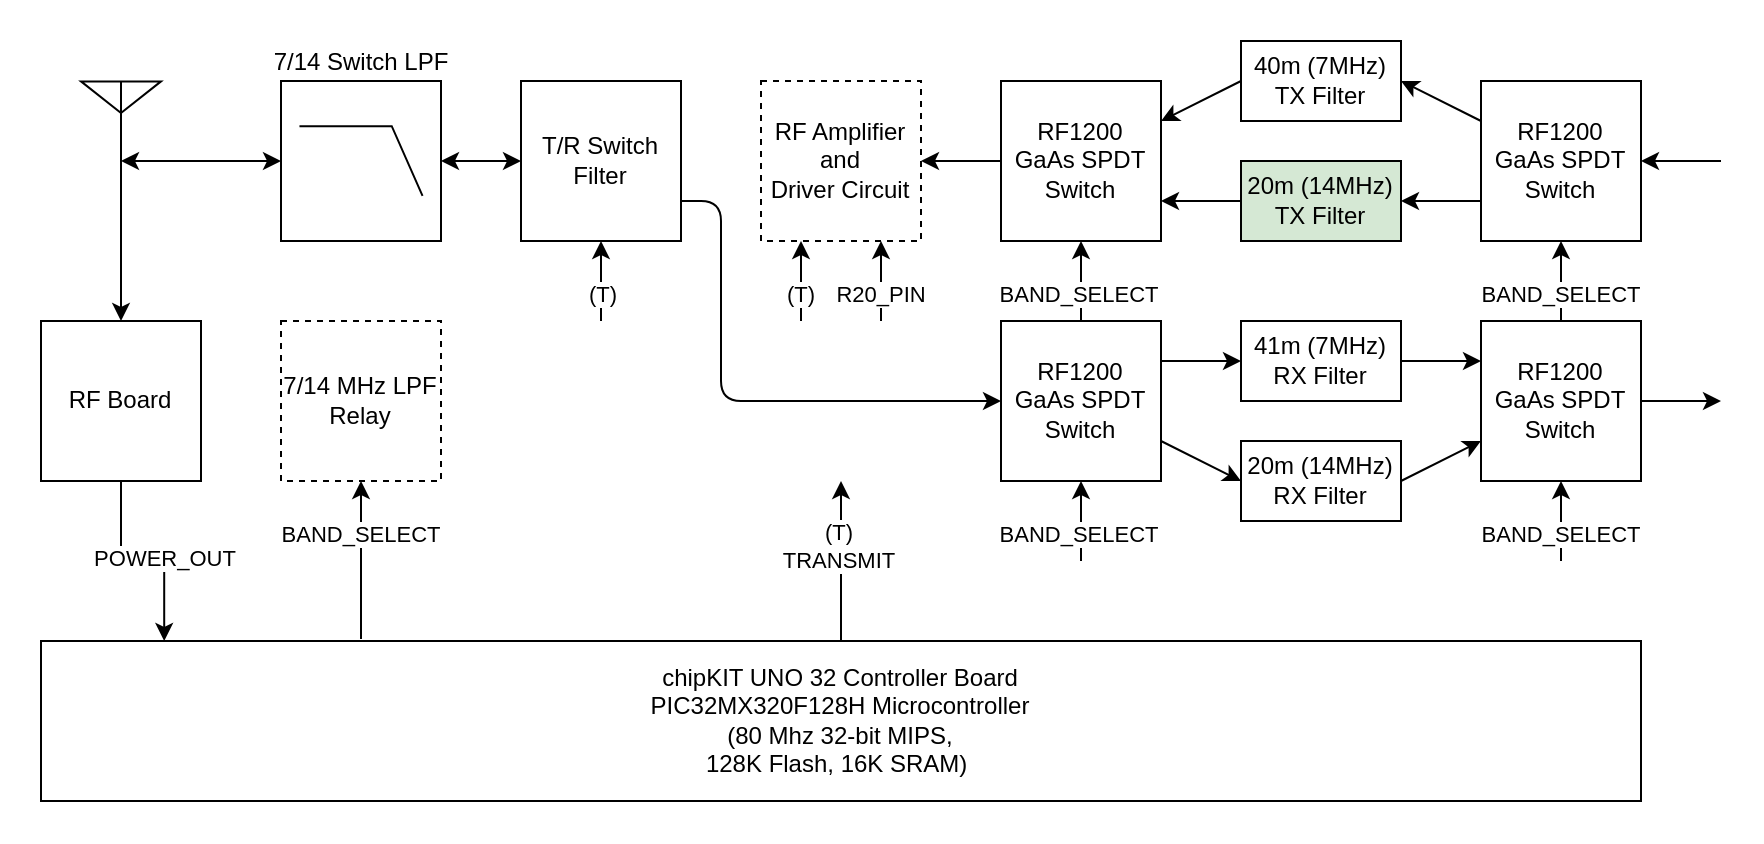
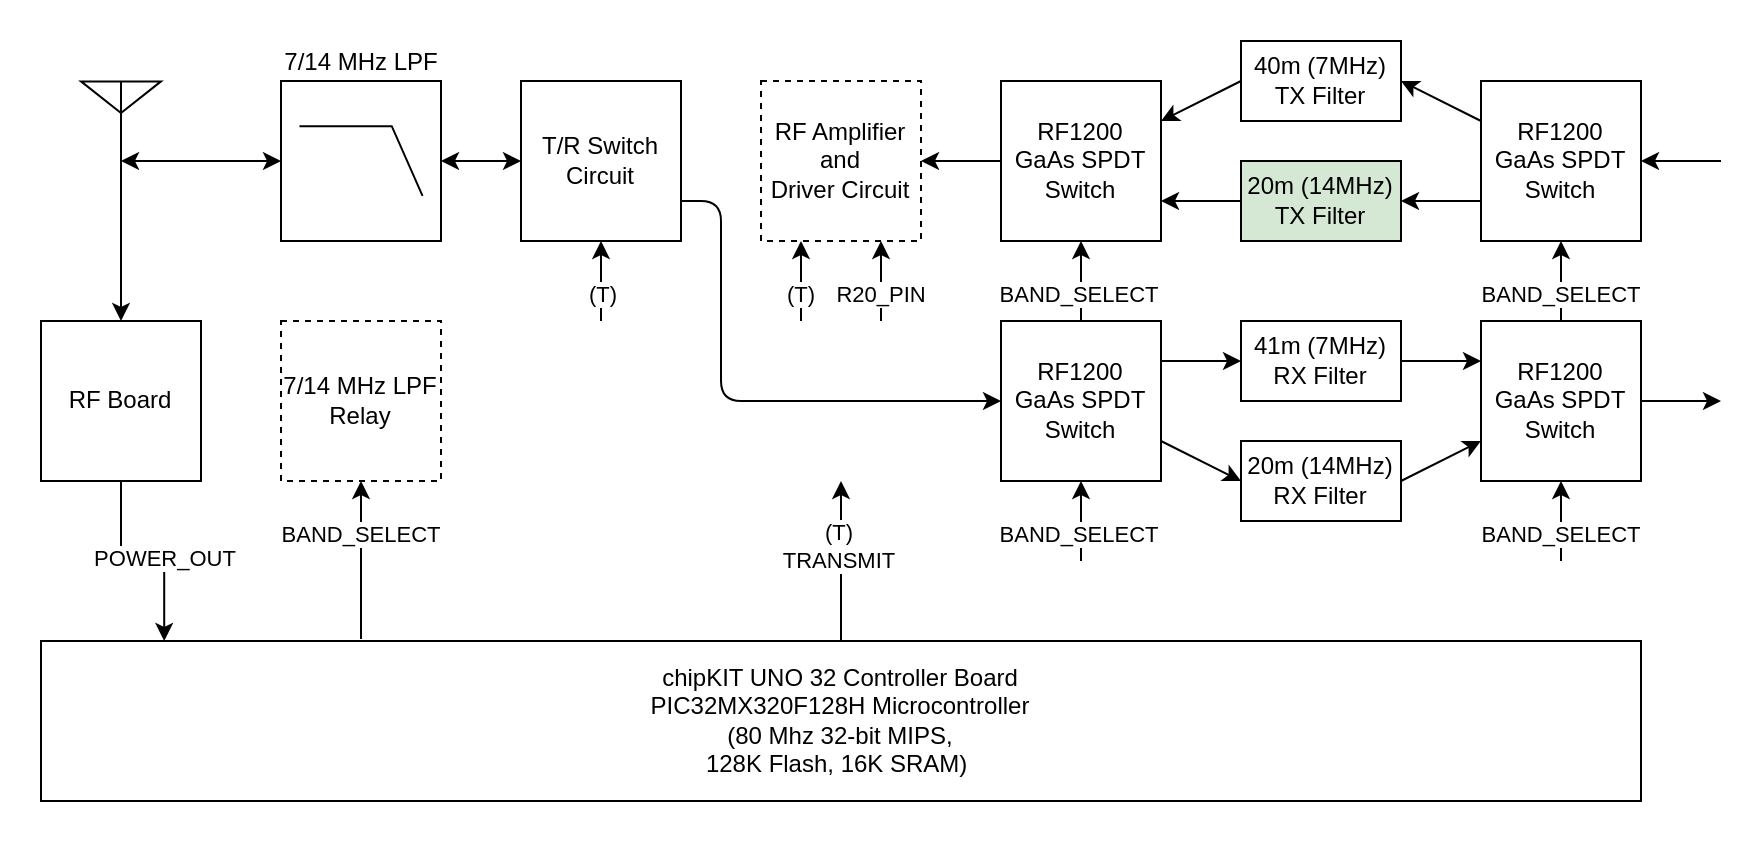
node "7/14 Switch LPF": label "7/14 Switch LPF" -> "7/14 MHz LPF"
node "T/R Switch Filter": label "T/R Switch Filter" -> "T/R Switch Circuit"
